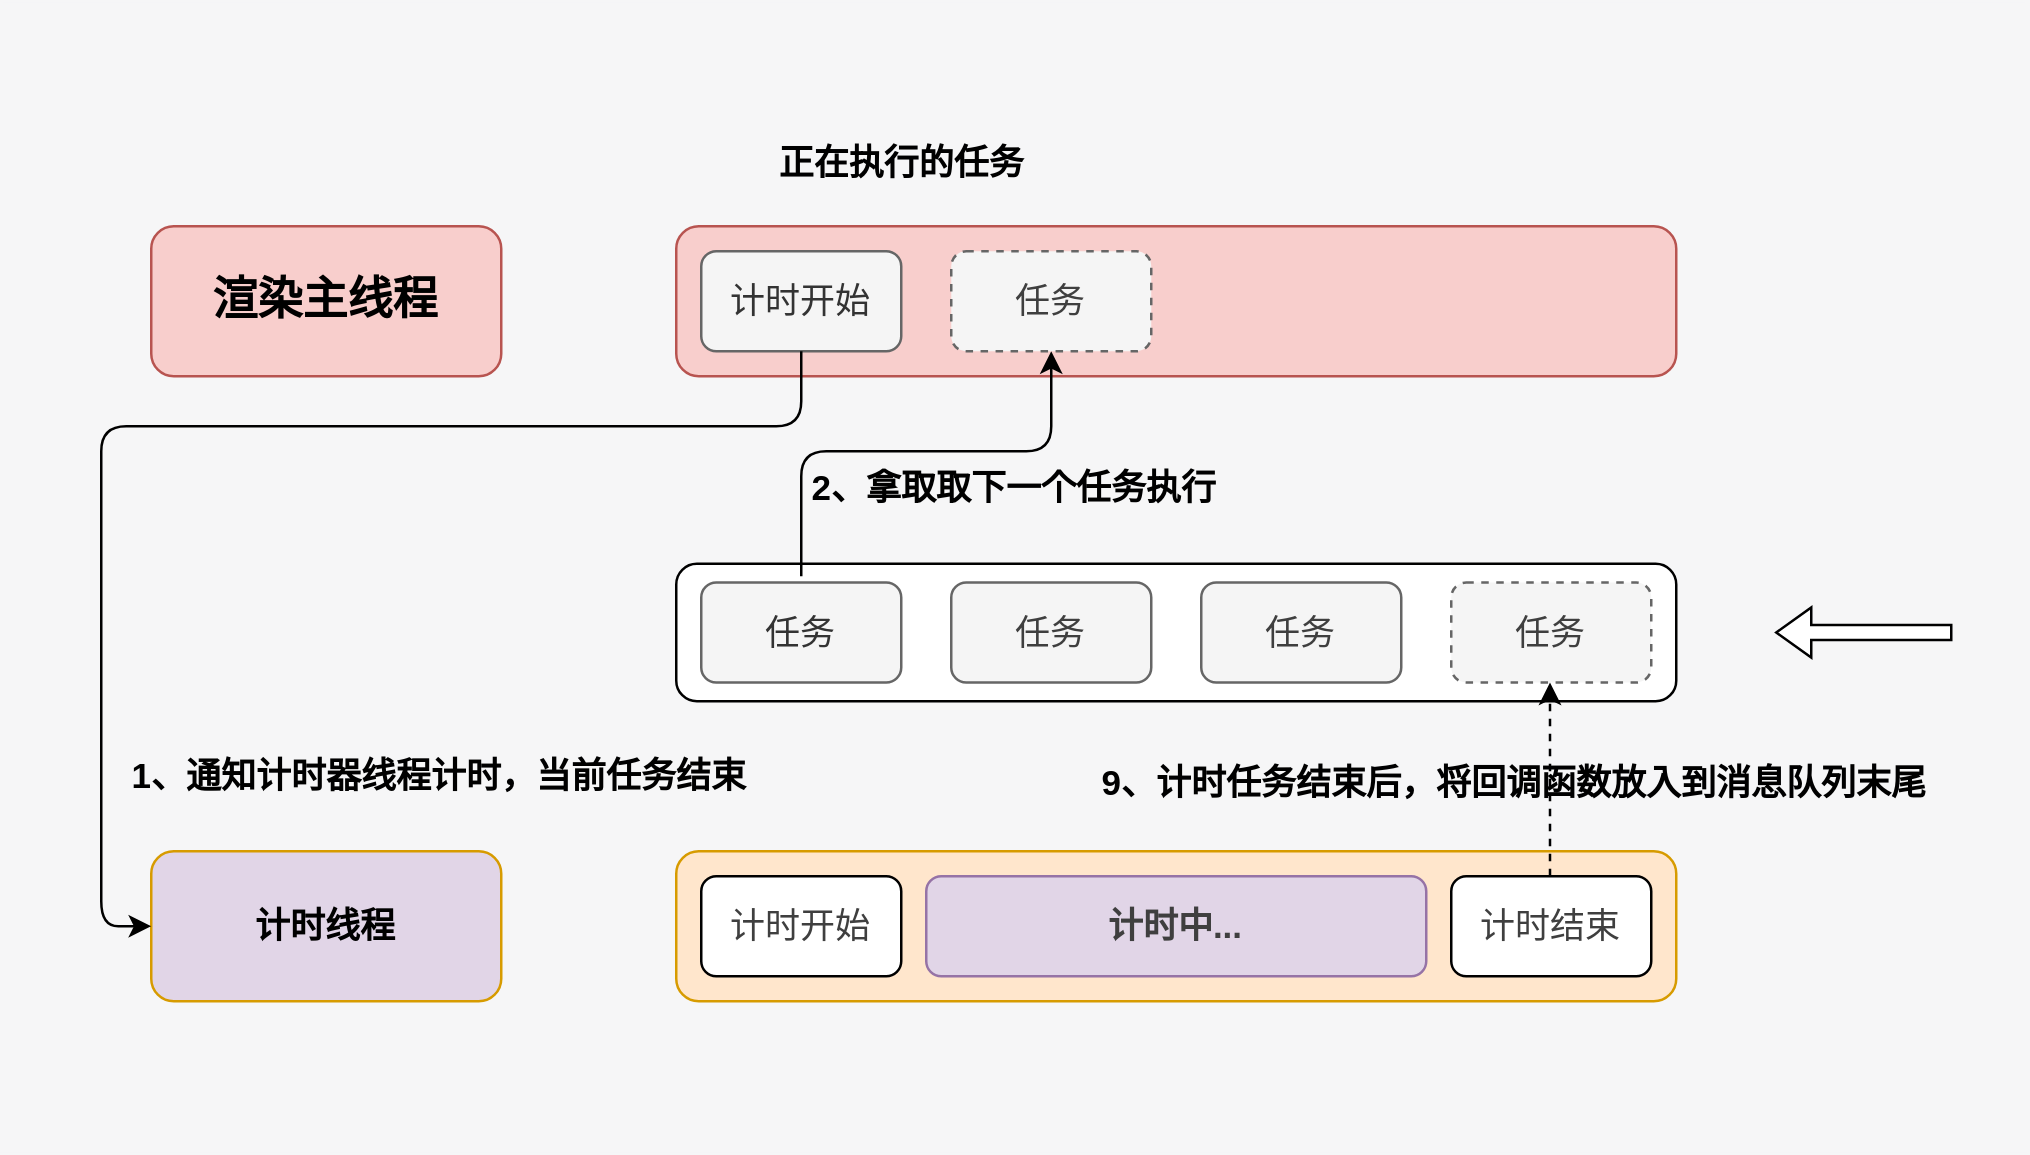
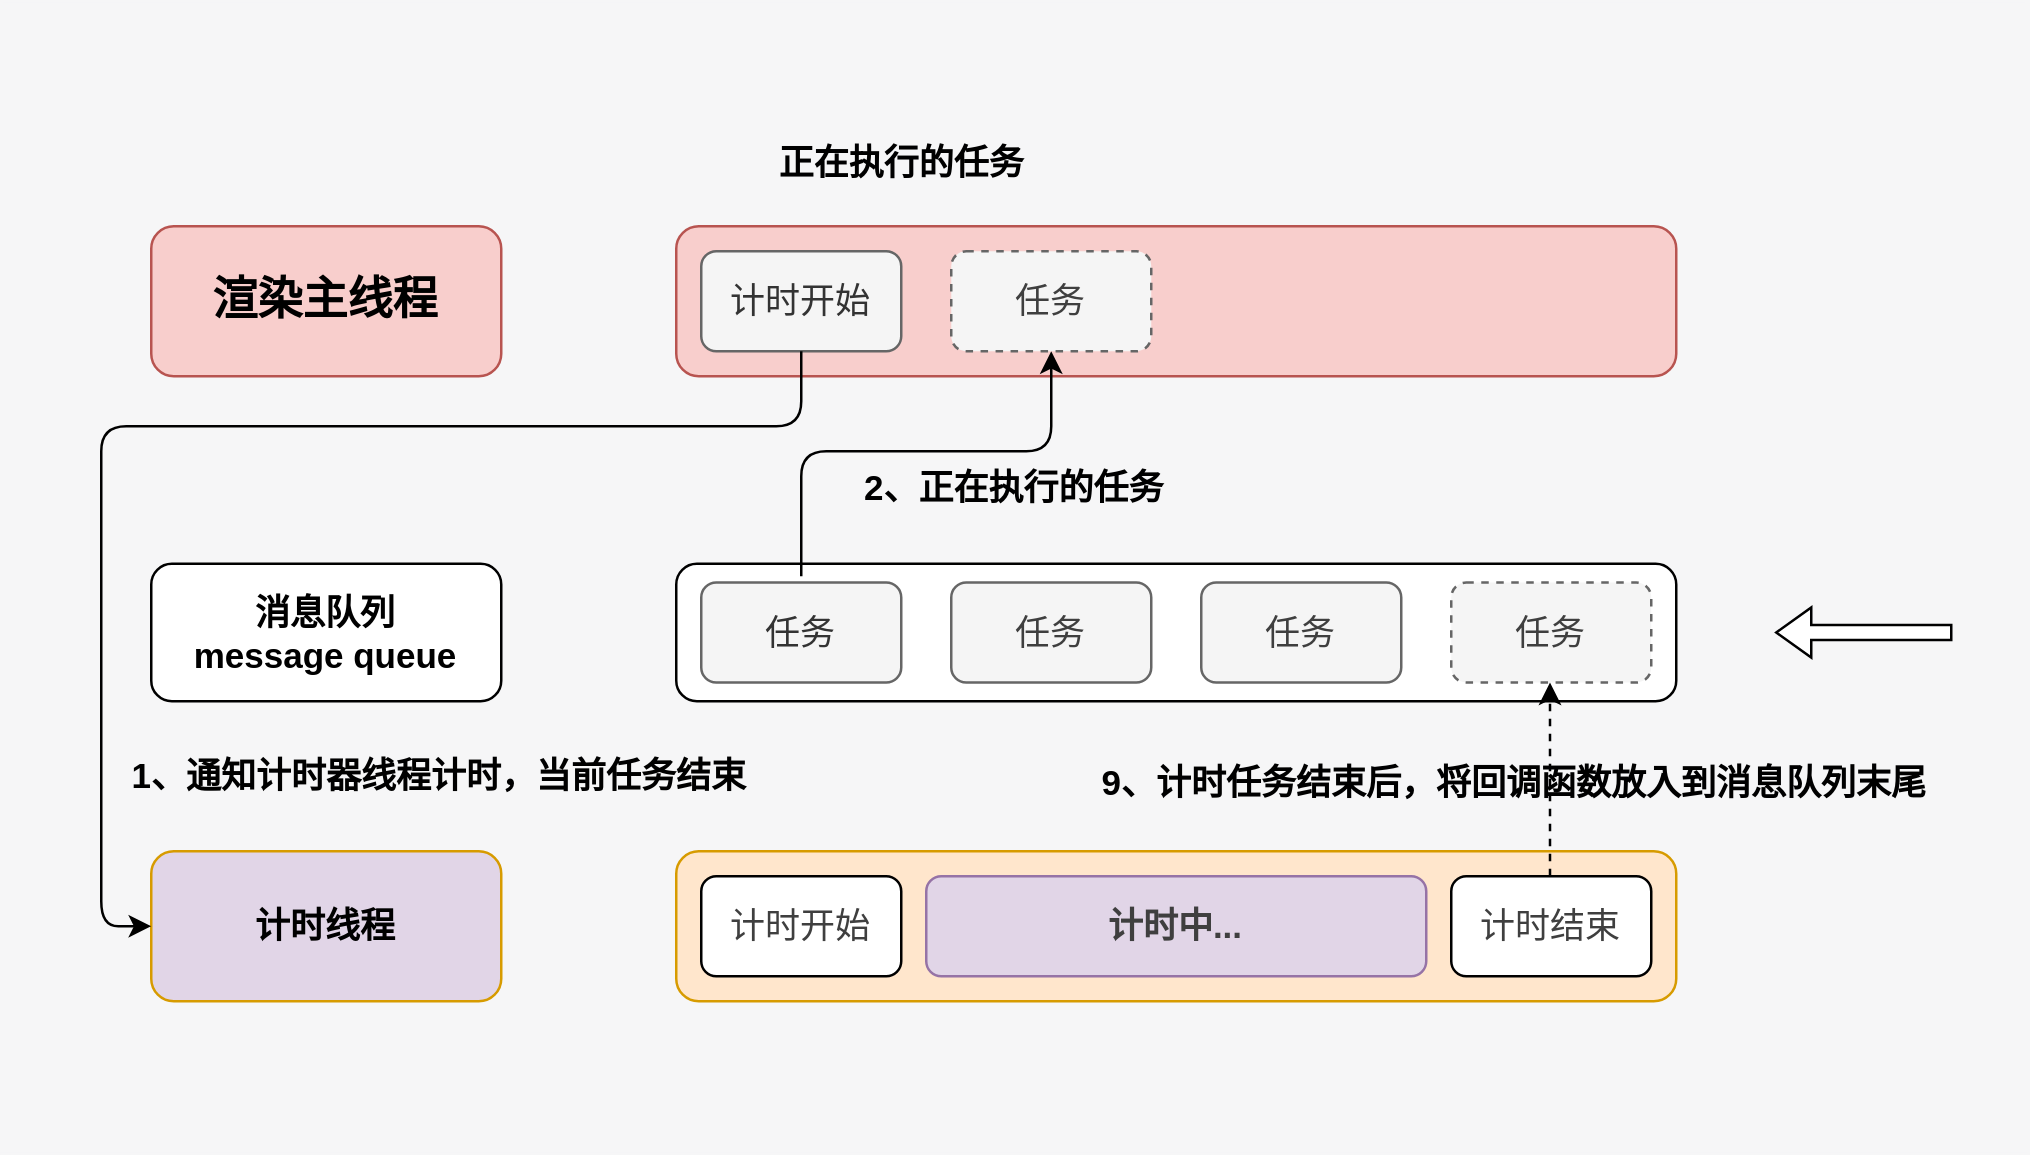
node "2、拿取取下一个任务执行": label "2、拿取取下一个任务执行" -> "2、正在执行的任务"
node "消息队列 message queue": added
